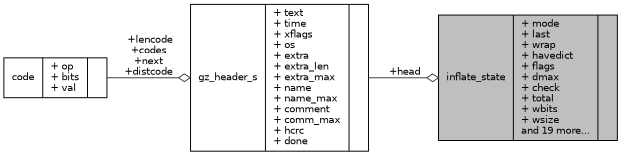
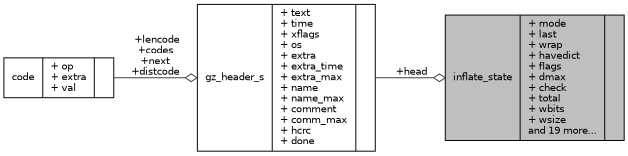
node "gz_header_s": text "+ extra_len" -> "+ extra_time"
node "code": text "+ bits" -> "+ extra"
